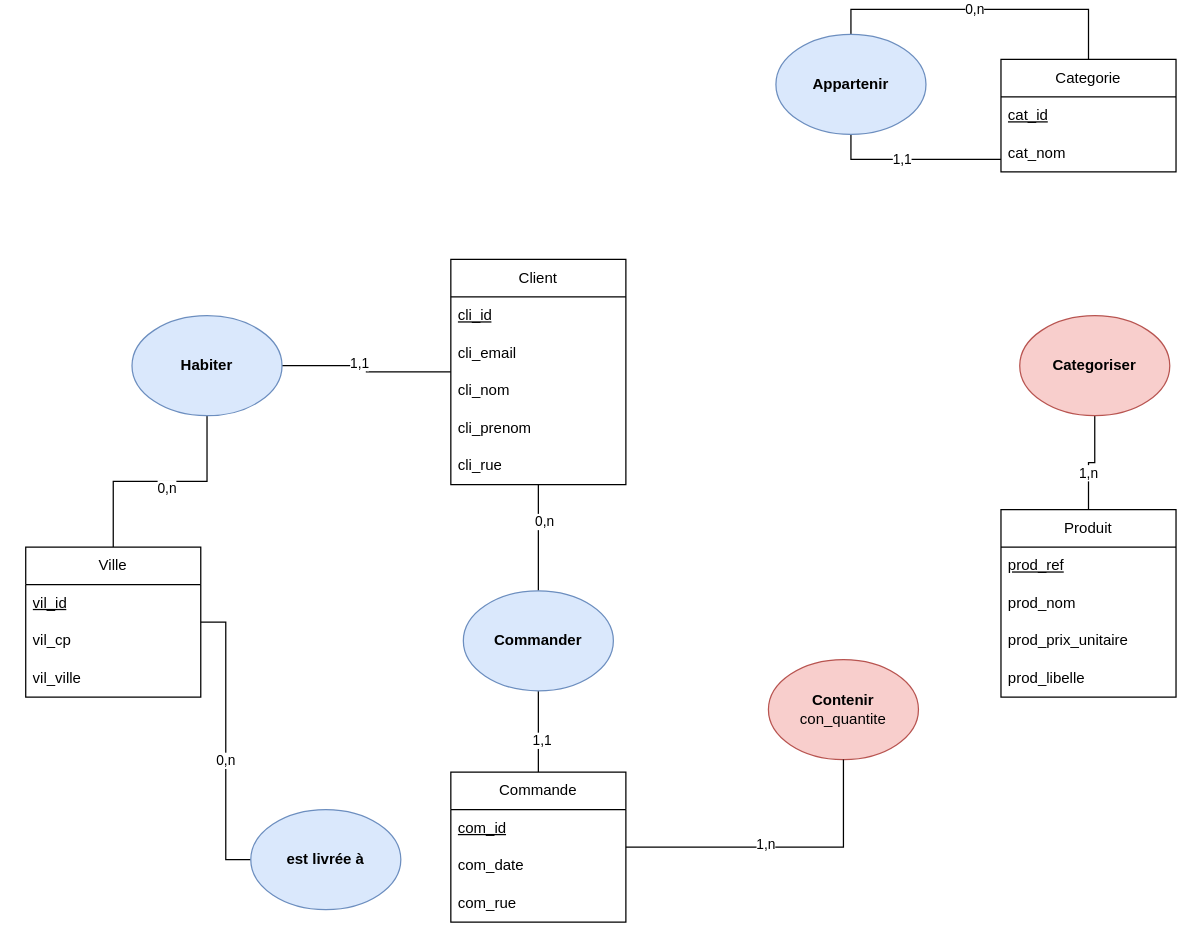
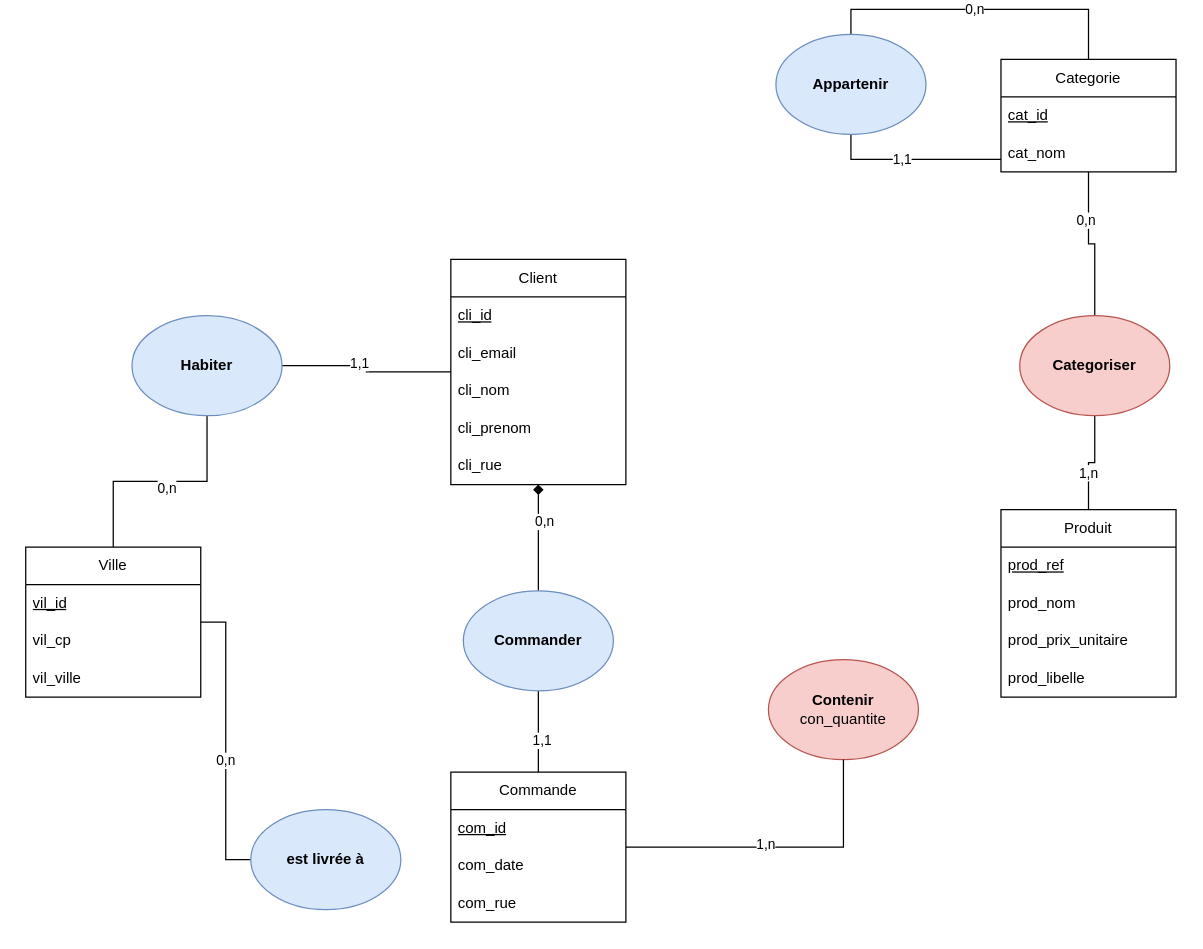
edge "Categorie" -- "Categoriser": added, label "0,n"
edge "Client" -- "Commander": arrowhead none -> diamond
